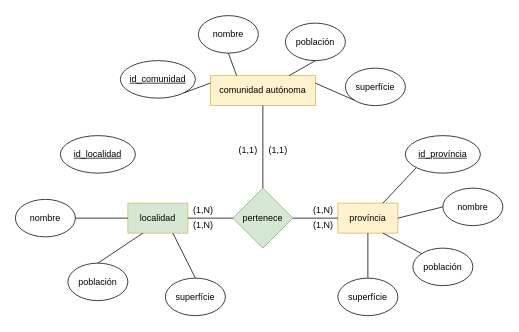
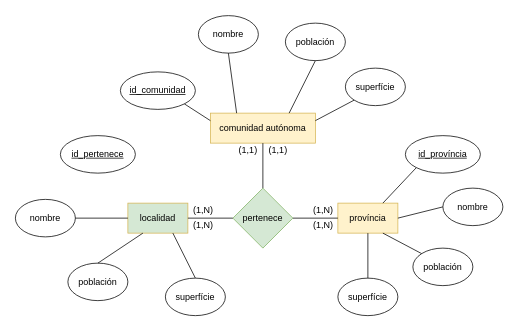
node "id_comunidad": moved (158, 79) -> (158, 90)
node "comunidad autónoma": moved (263, 90) -> (263, 128)
node "id_localidad": label "id_localidad" -> "id_pertenece"
